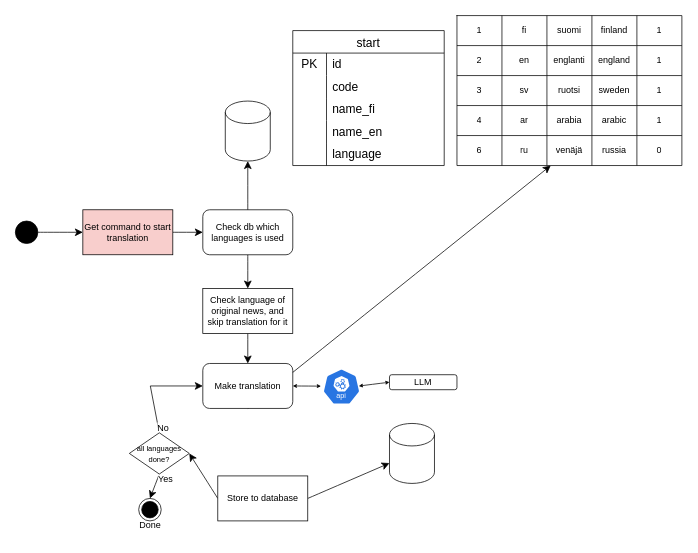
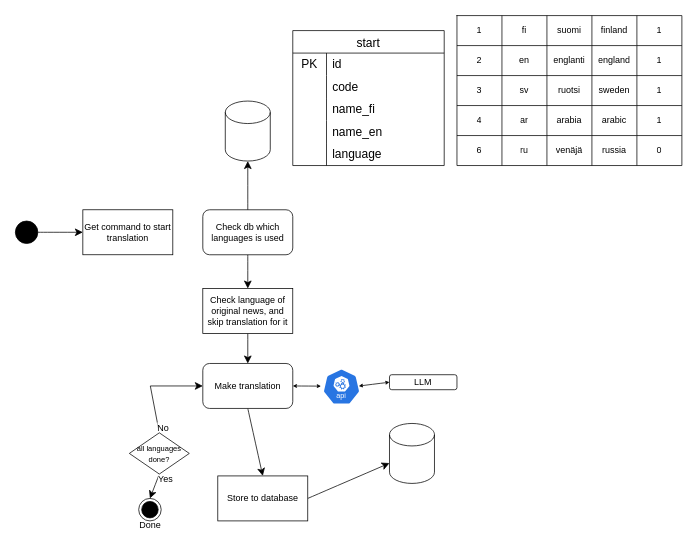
node "Get command to start translation": fillcolor #f8cecc -> #ffffff
edge "Get command to start translation" -> "Check db which languages is used": removed
edge "Make translation" -> "venäjä": now "Make translation" -> "Store to database"
edge "Store to database" -> "all languages done?": removed
